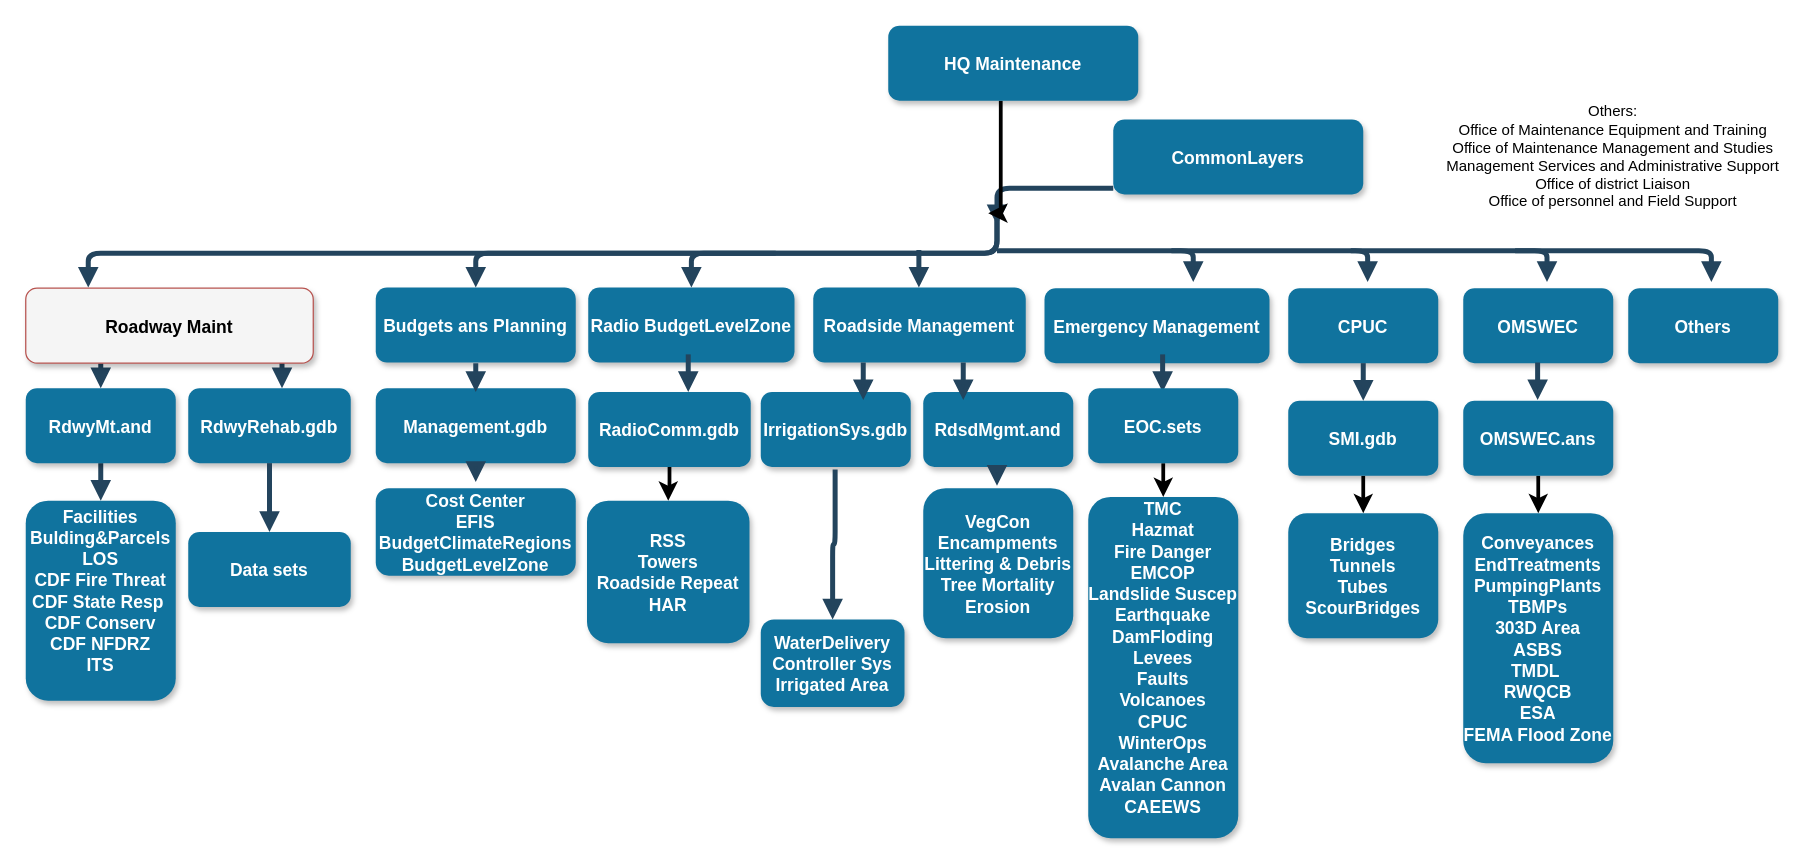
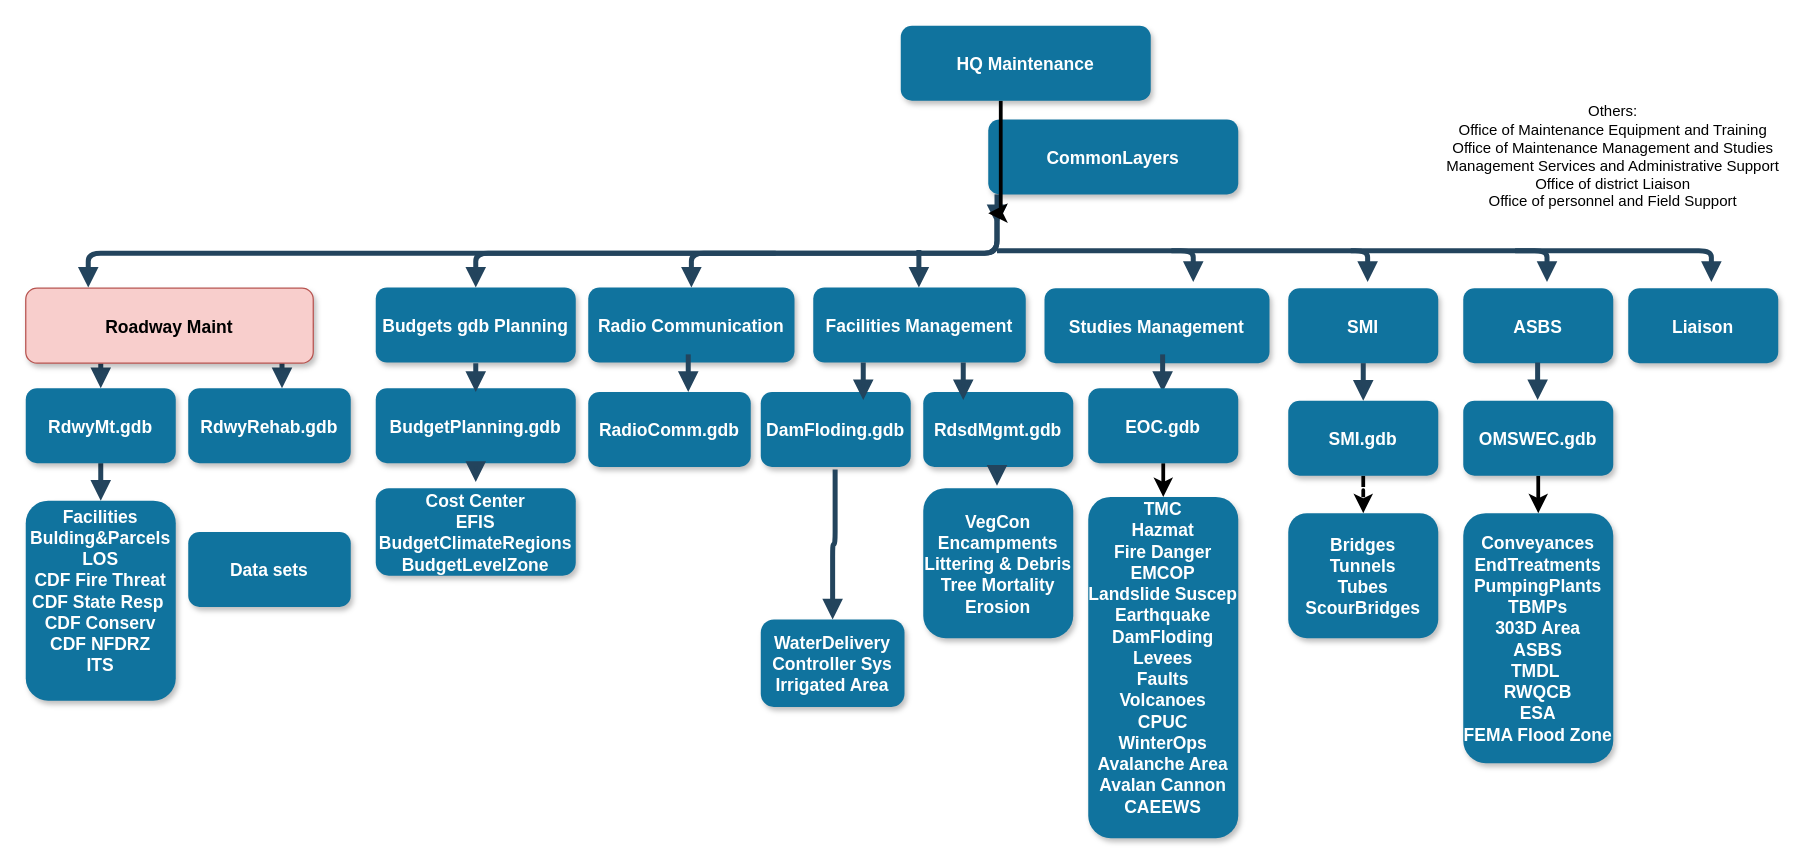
node "HQ Maintenance": moved (1013, 63) -> (1026, 63)
node "CommonLayers": moved (1238, 157) -> (1113, 157)
node "Roadway Maint": fillcolor #f5f5f5 -> #f8cecc
node "Budgets ans Planning": label "Budgets ans Planning" -> "Budgets gdb Planning"
node "Radio BudgetLevelZone": label "Radio BudgetLevelZone" -> "Radio Communication"
node "Roadside Management": label "Roadside Management" -> "Facilities Management"
node "Emergency Management": label "Emergency Management" -> "Studies Management"
node "CPUC": label "CPUC" -> "SMI"
node "OMSWEC": label "OMSWEC" -> "ASBS"
node "Others": label "Others" -> "Liaison"
node "RdwyMt.and": label "RdwyMt.and" -> "RdwyMt.gdb"
node "Management.gdb": label "Management.gdb" -> "BudgetPlanning.gdb"
node "EOC.sets": label "EOC.sets" -> "EOC.gdb"
node "IrrigationSys.gdb": label "IrrigationSys.gdb" -> "DamFloding.gdb"
node "RdsdMgmt.and": label "RdsdMgmt.and" -> "RdsdMgmt.gdb"
node "OMSWEC.ans": label "OMSWEC.ans" -> "OMSWEC.gdb"
edge "RdwyRehab.gdb" -> "Data sets": removed
edge "RadioComm.gdb" -> "RSS Towers Roadside Repeat HAR": removed
edge "SMI.gdb" -> "Bridges Tunnels Tubes ScourBridges": style solid -> dashed
node "RSS Towers Roadside Repeat HAR": removed
